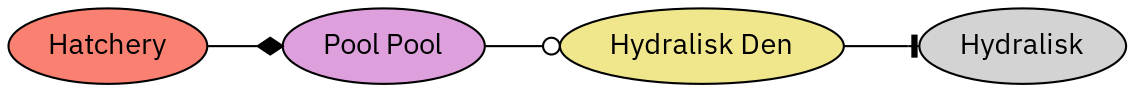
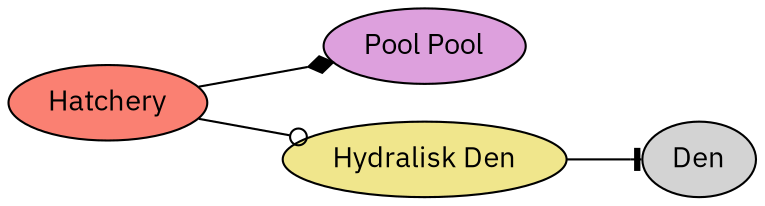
edge "Pool Pool" -> "Hydralisk Den": now "Hatchery" -> "Hydralisk Den"
node "Hydralisk": label "Hydralisk" -> "Den"
